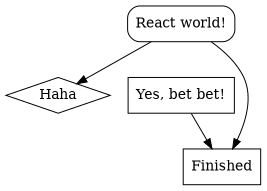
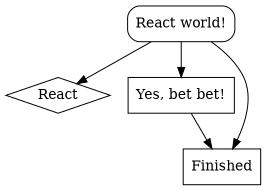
edge "React world!" -> "Yes, bet bet!": added
node "Haha": label "Haha" -> "React"
